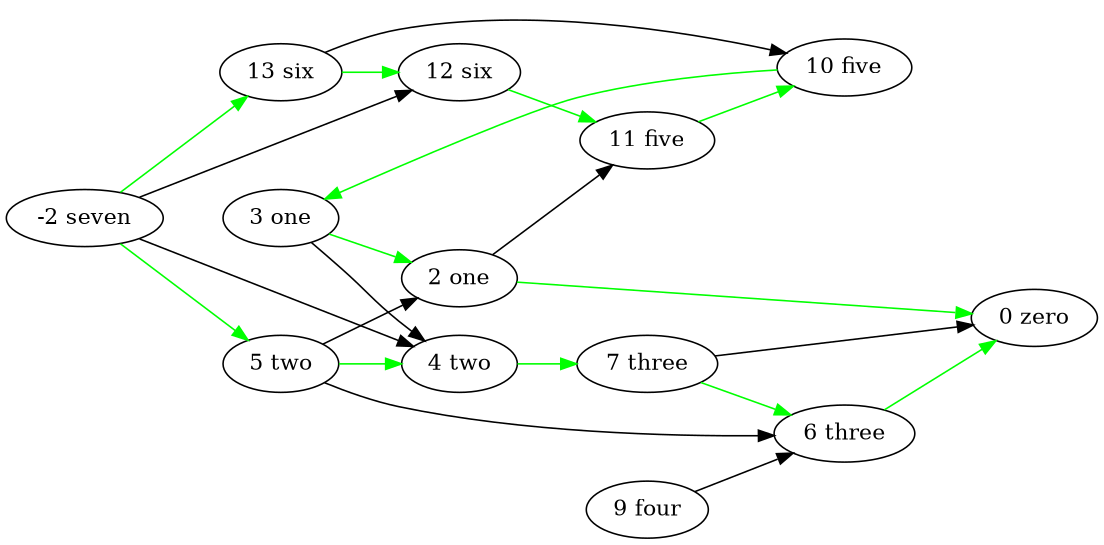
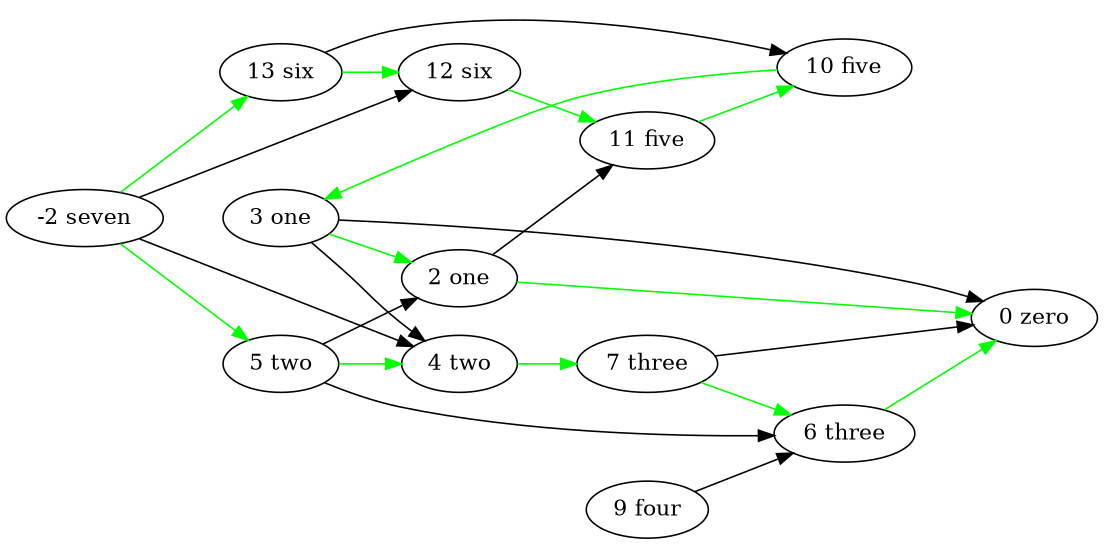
edge "3 one" -> "0 zero": added
